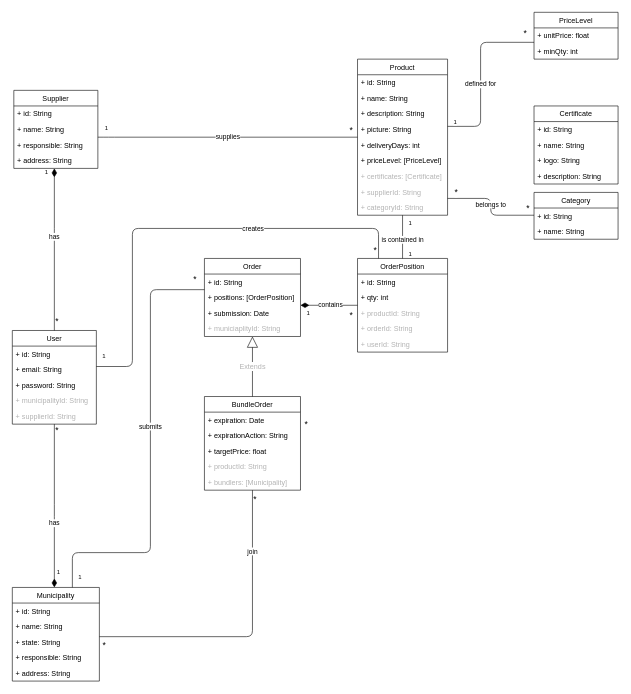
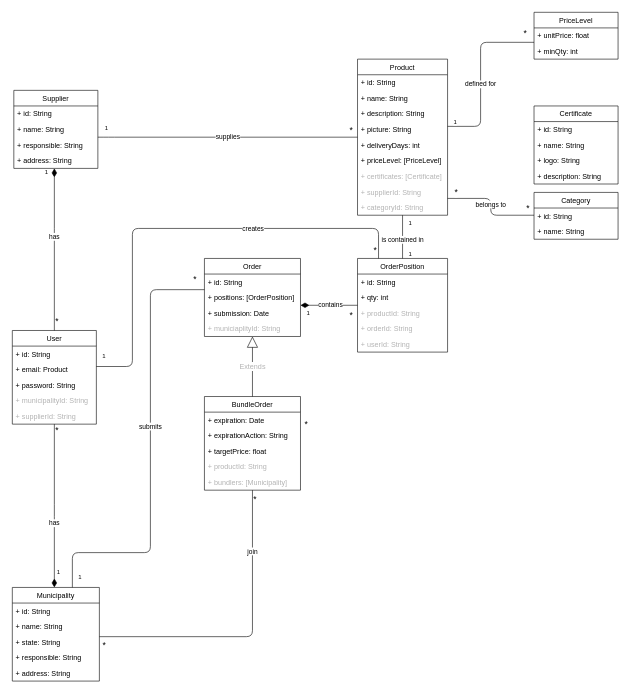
node "+ email: String": label "+ email: String" -> "+ email: Product"
